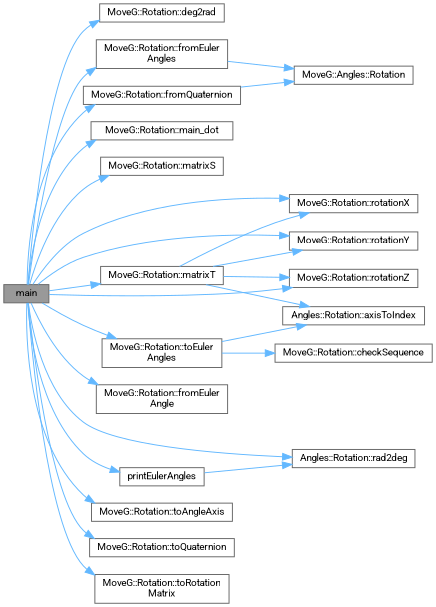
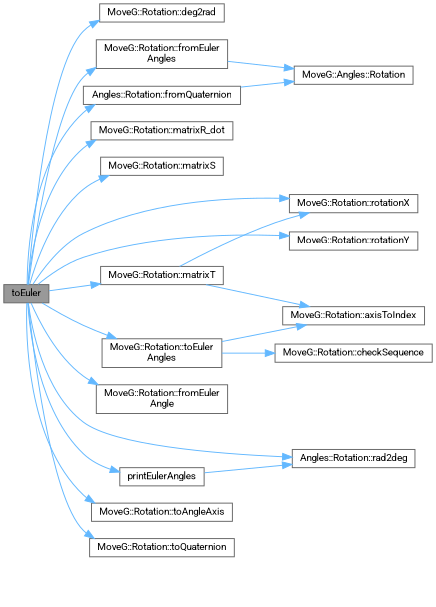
node "MoveG::Rotation::fromQuaternion": label "MoveG::Rotation::fromQuaternion" -> "Angles::Rotation::fromQuaternion"
node "MoveG::Rotation::main_dot": label "MoveG::Rotation::main_dot" -> "MoveG::Rotation::matrixR_dot"
edge "MoveG::Rotation::matrixT" -> "MoveG::Rotation::rotationY": removed
node "MoveG::Rotation::rotationZ": removed
node "main": label "main" -> "toEuler"
node "Angles::Rotation::axisToIndex": label "Angles::Rotation::axisToIndex" -> "MoveG::Rotation::axisToIndex"
node "MoveG::Rotation::toRotation Matrix": removed
